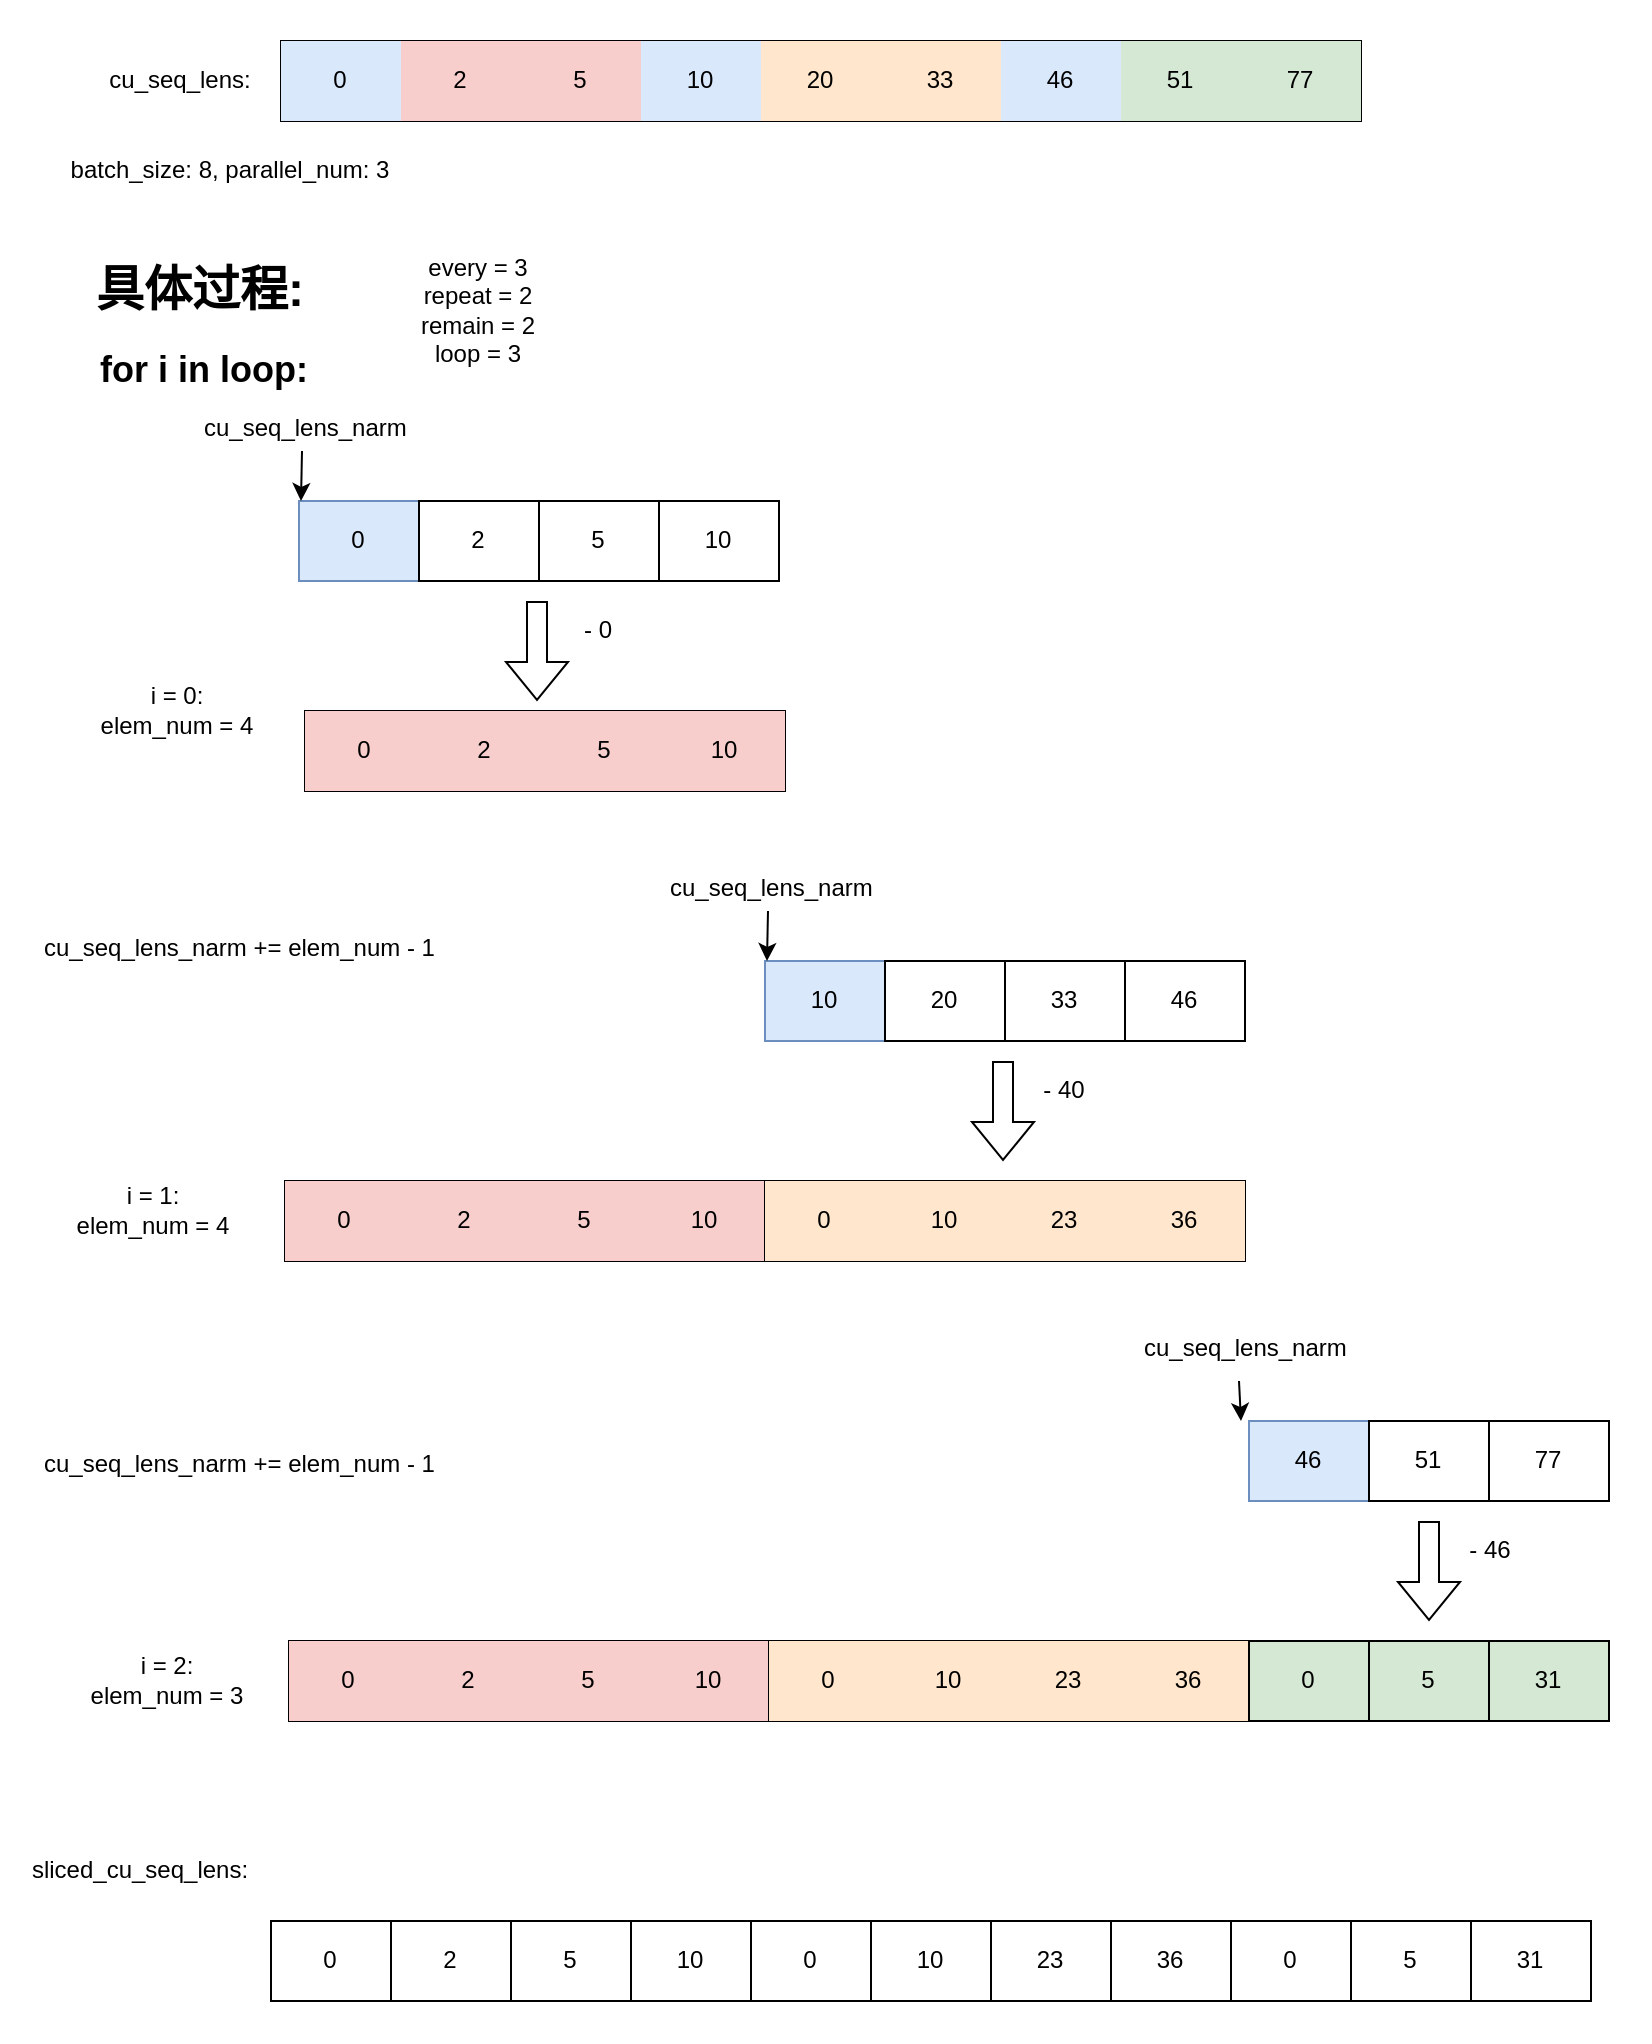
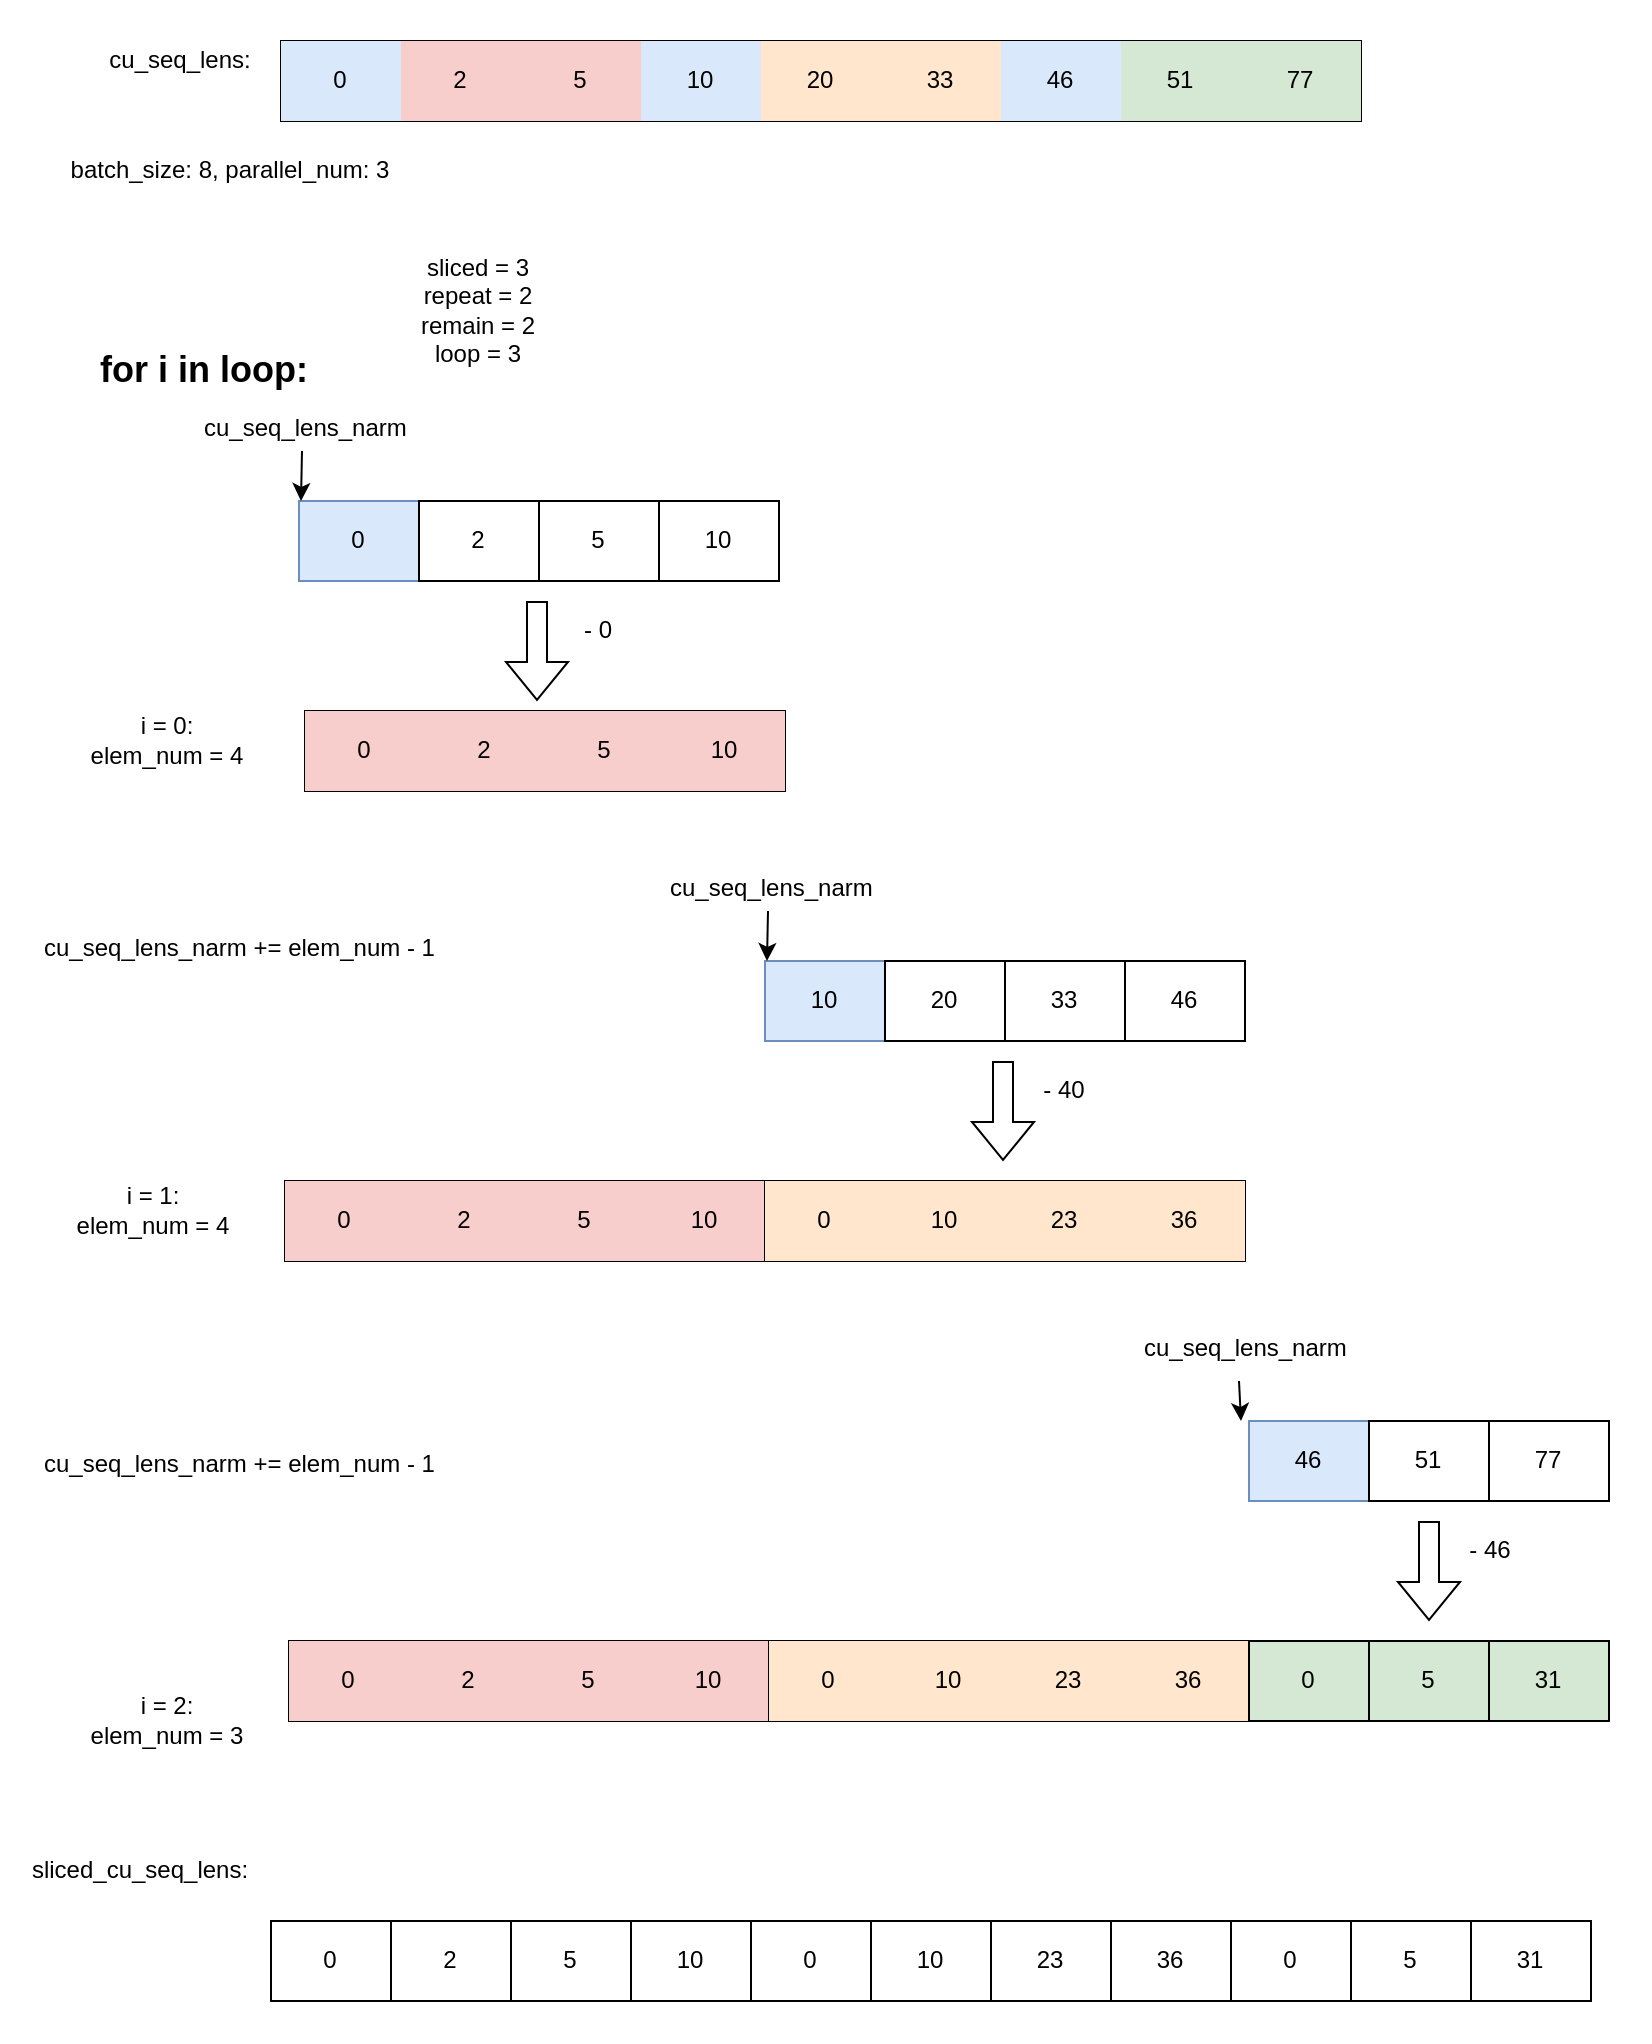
node "cu_seq_lens:": moved (181, 81) -> (181, 61)
node "具体过程:": removed
node "every = 3 repeat = 2 remain = 2 loop = 3": label "every = 3 repeat = 2 remain = 2 loop = 3" -> "sliced = 3 repeat = 2 remain = 2 loop = 3"
node "i = 0: elem_num = 4": moved (178, 711) -> (168, 741)
node "i = 2: elem_num = 3": moved (168, 1681) -> (168, 1721)
